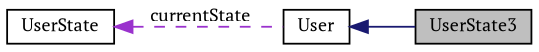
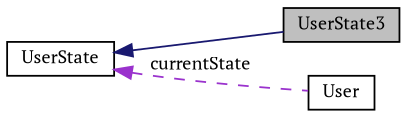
edge "UserState3" -> "User": now "UserState3" -> "UserState"
